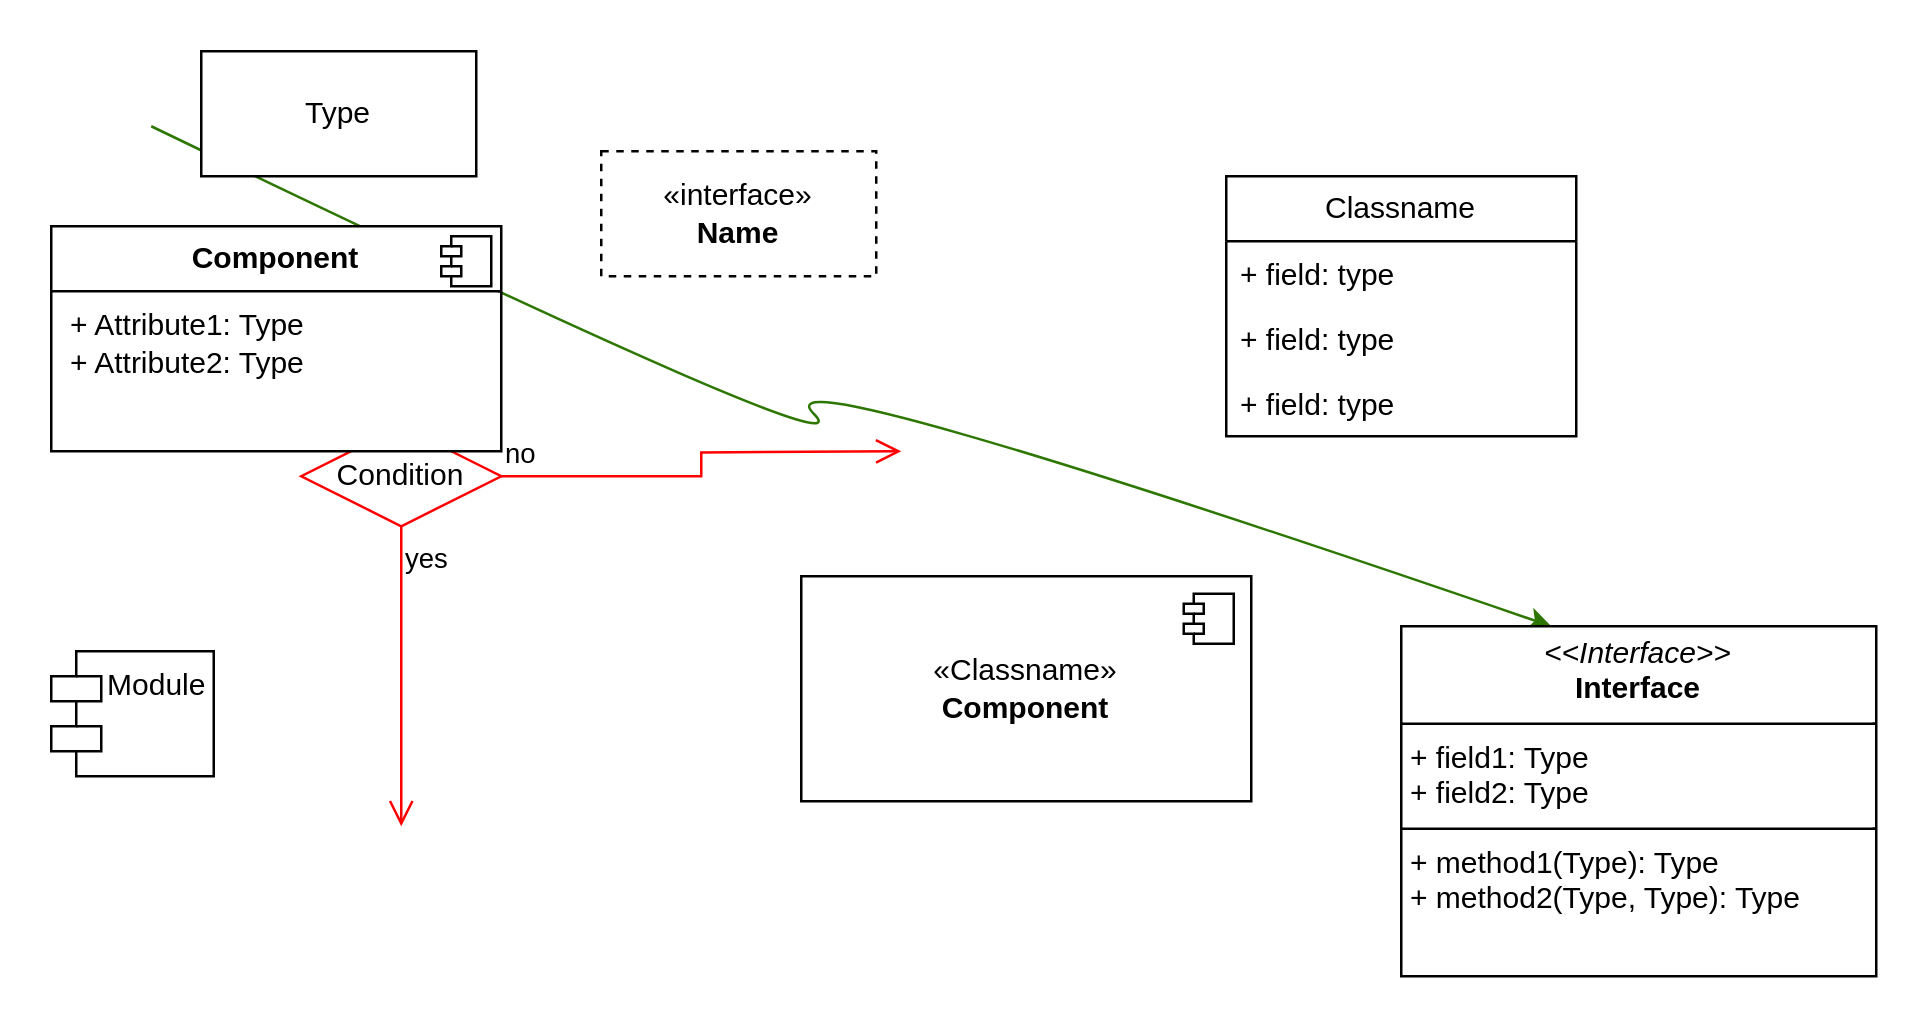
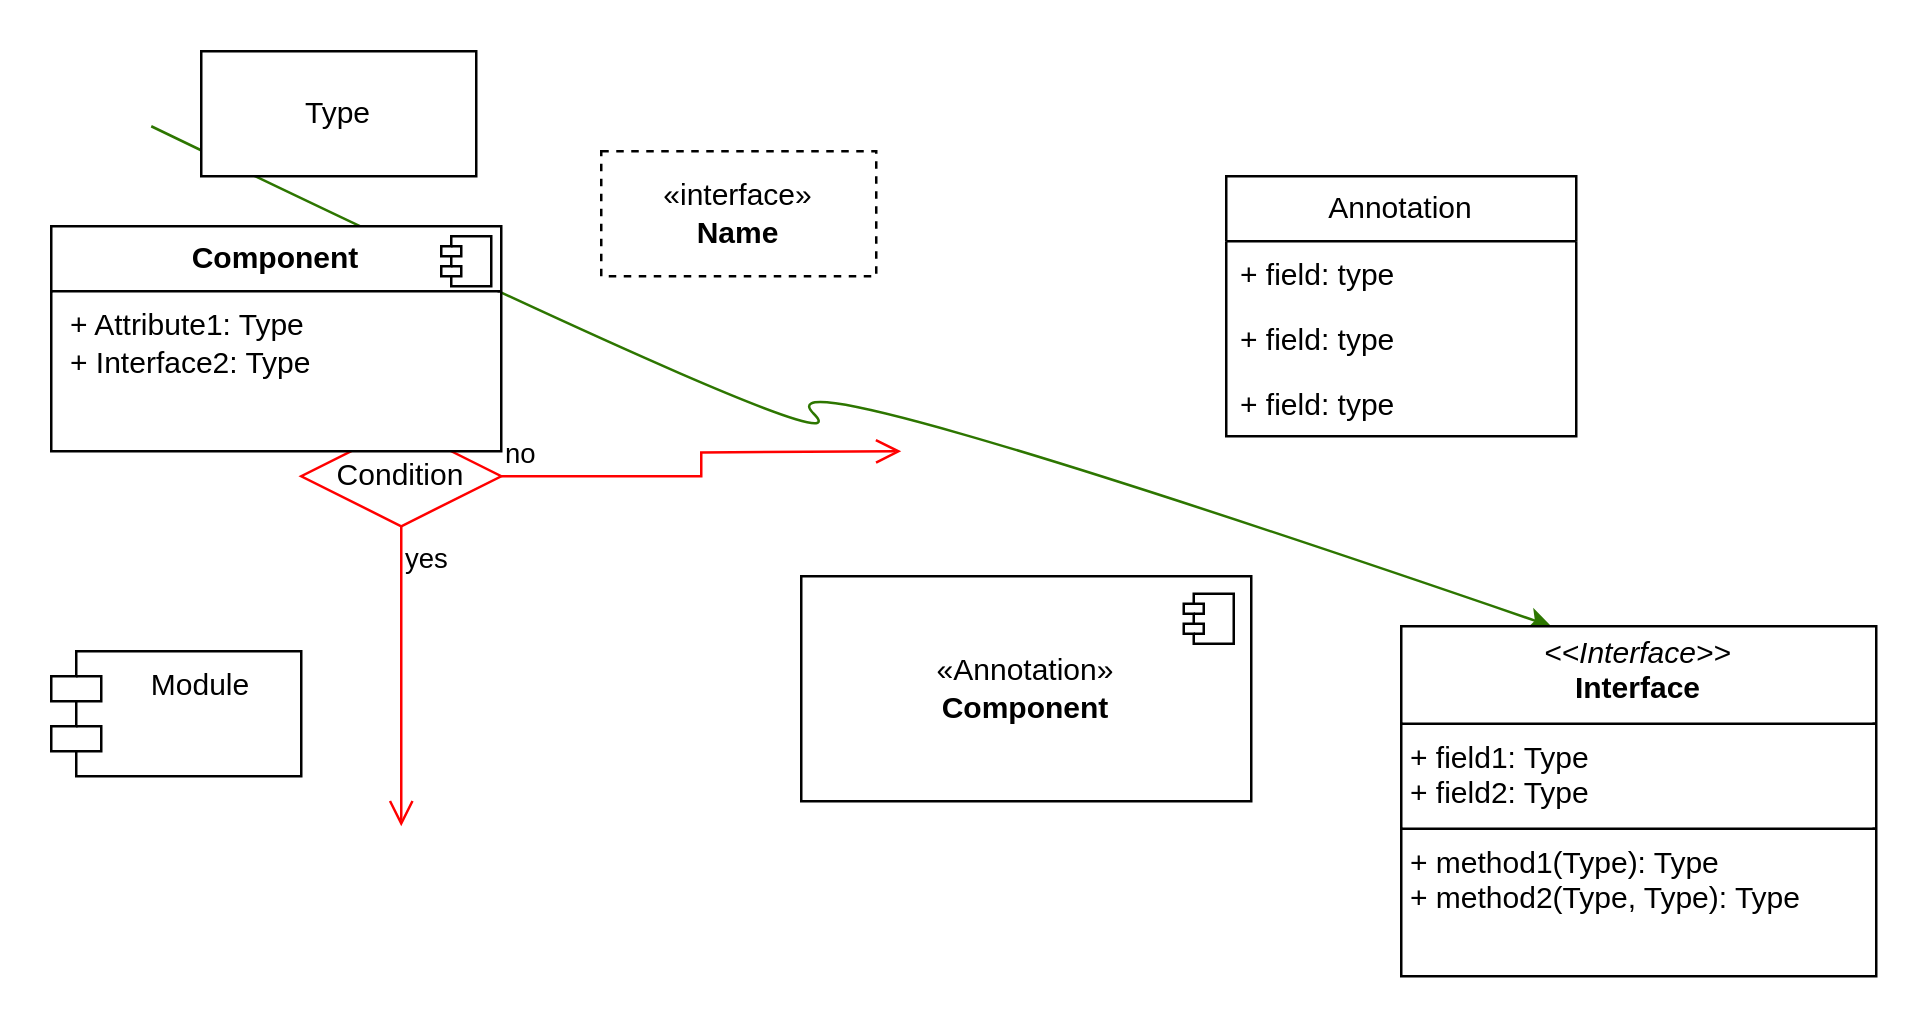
node "Classname": label "Classname" -> "Annotation"
node "Component + Attribute1: Type + Attribute2: Type": label "Component + Attribute1: Type + Attribute2: Type" -> "Component + Attribute1: Type + Interface2: Type"
node "«Classname» Component": label "«Classname» Component" -> "«Annotation» Component"
node "Module": size 163x125 -> 250x125
